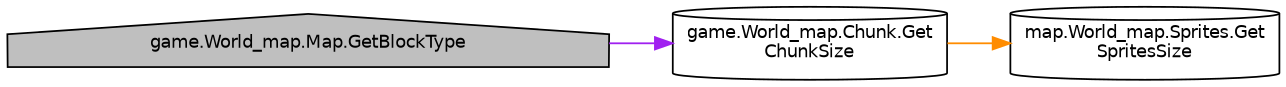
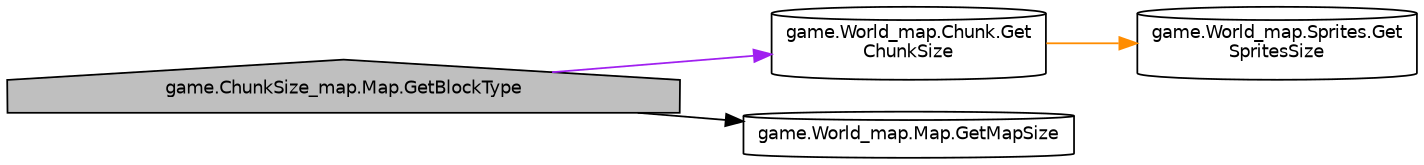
node "game.World_map.Map.GetBlockType": label "game.World_map.Map.GetBlockType" -> "game.ChunkSize_map.Map.GetBlockType"
node "map.World_map.Sprites.Get SpritesSize": label "map.World_map.Sprites.Get SpritesSize" -> "game.World_map.Sprites.Get SpritesSize"
node "game.World_map.Map.GetMapSize": added
